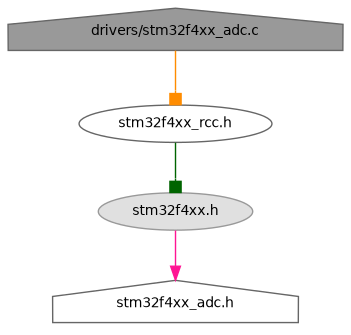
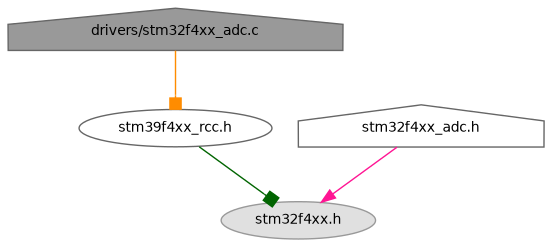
node "stm32f4xx_rcc.h": label "stm32f4xx_rcc.h" -> "stm39f4xx_rcc.h"
edge "stm32f4xx.h" -> "stm32f4xx_adc.h": reversed
